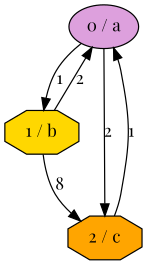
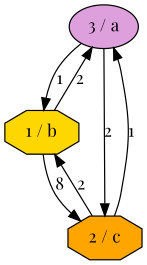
node "0 / a": label "0 / a" -> "3 / a"
edge "2 / c" -> "1 / b": added, label "2"
